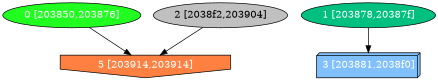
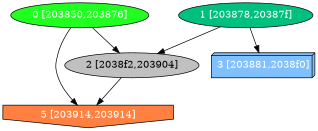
edge "0 [203850,203876]" -> "2 [2038f2,203904]": added
edge "1 [203878,20387f]" -> "2 [2038f2,203904]": added
